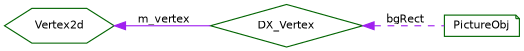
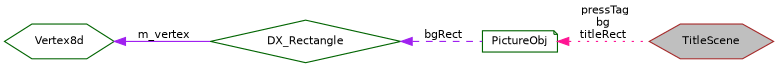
node "Vertex2d": label "Vertex2d" -> "Vertex8d"
node "DX_Vertex": label "DX_Vertex" -> "DX_Rectangle"
node "TitleScene": added
